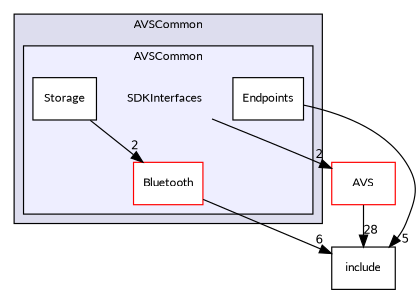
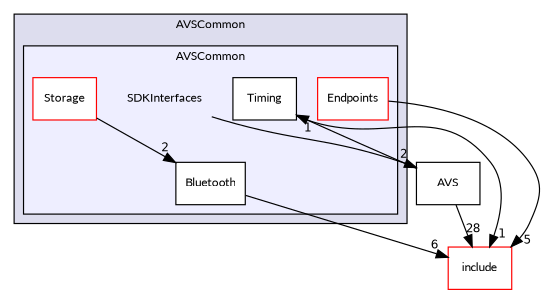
node "Storage": color black -> red
node "Timing": added
node "Endpoints": color black -> red
node "Bluetooth": color red -> black
node "AVS": color red -> black
node "include": color black -> red
